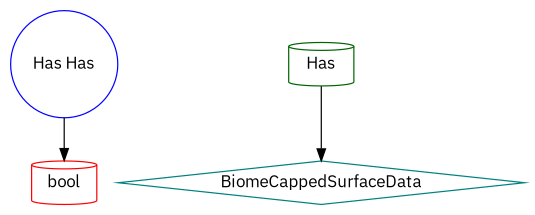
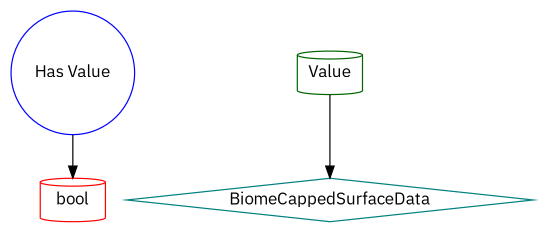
node "Has Has": label "Has Has" -> "Has Value"
node "Has": label "Has" -> "Value"
